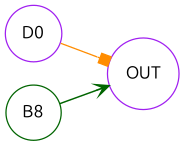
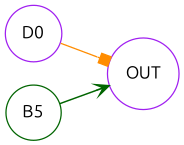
node "B8": label "B8" -> "B5"
